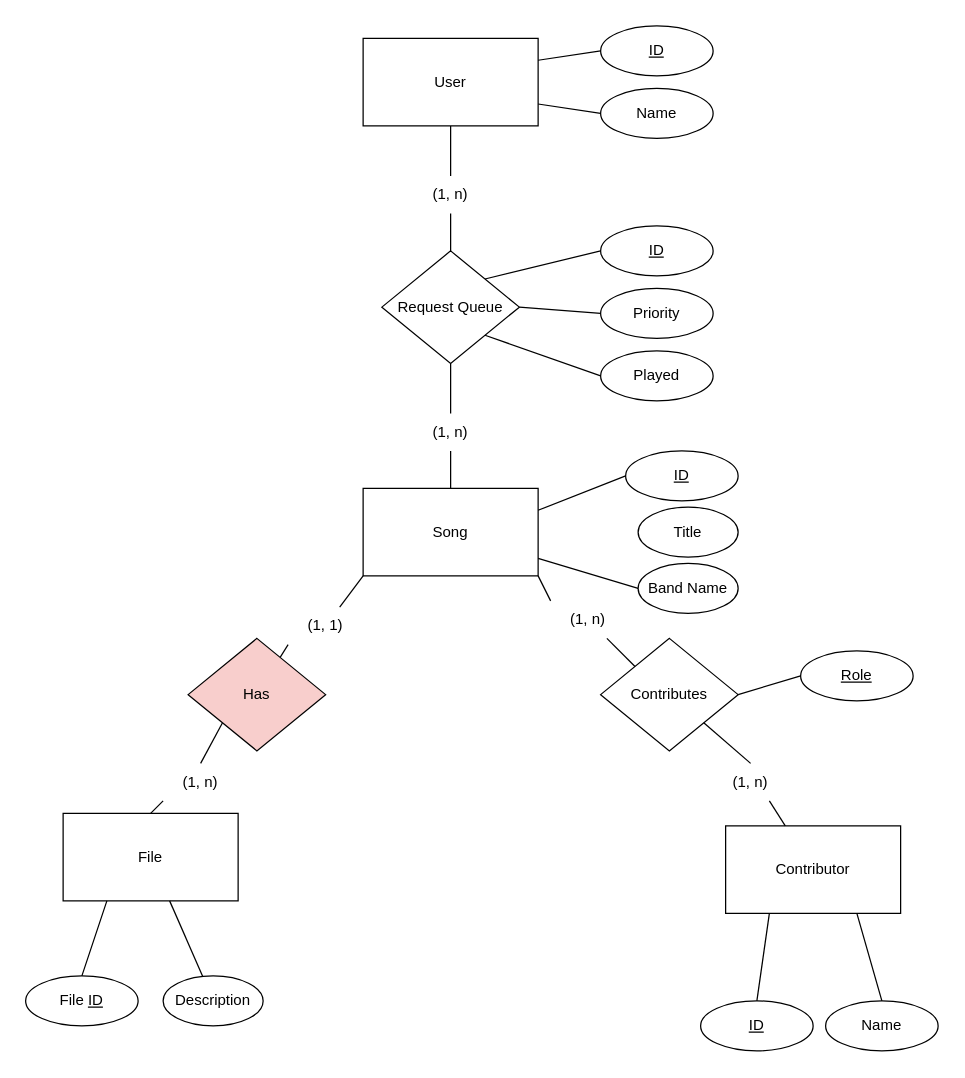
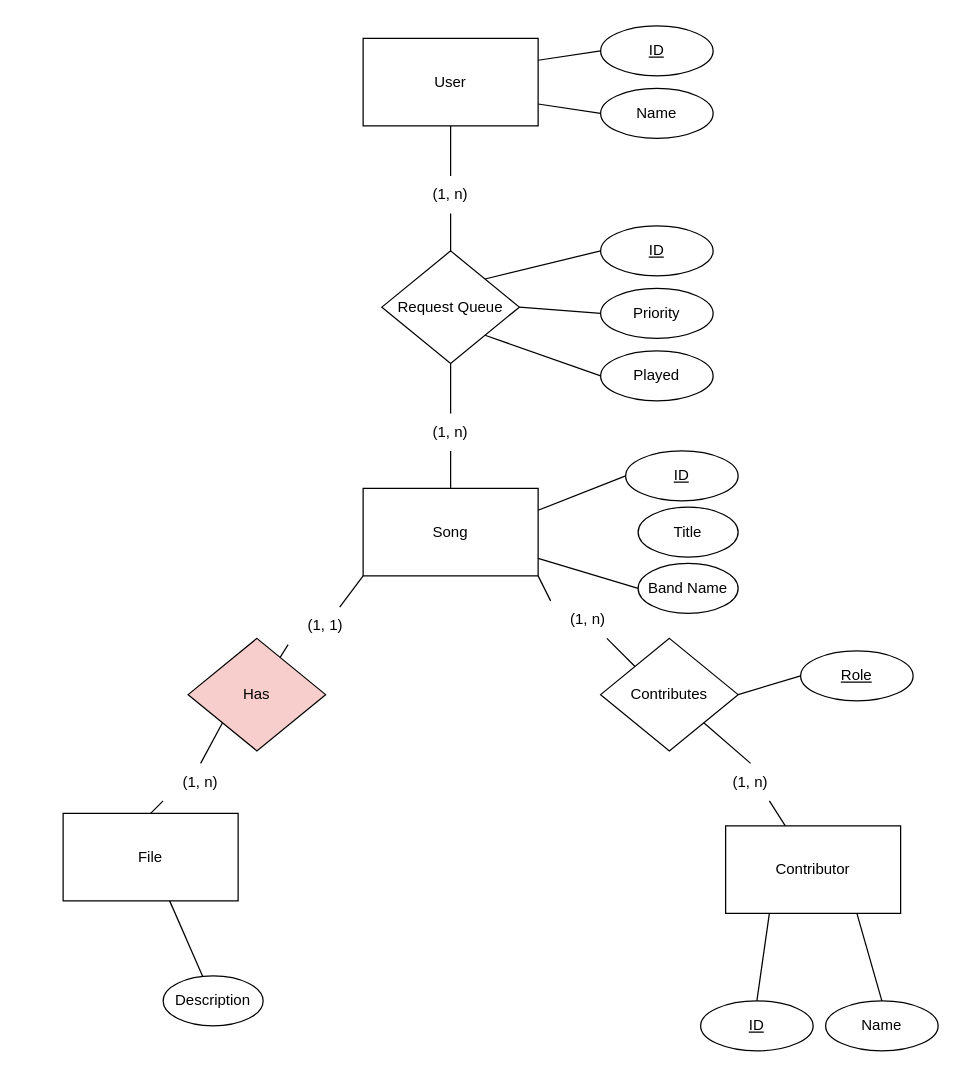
edge "File" -- "File ID": removed
node "File ID": removed
